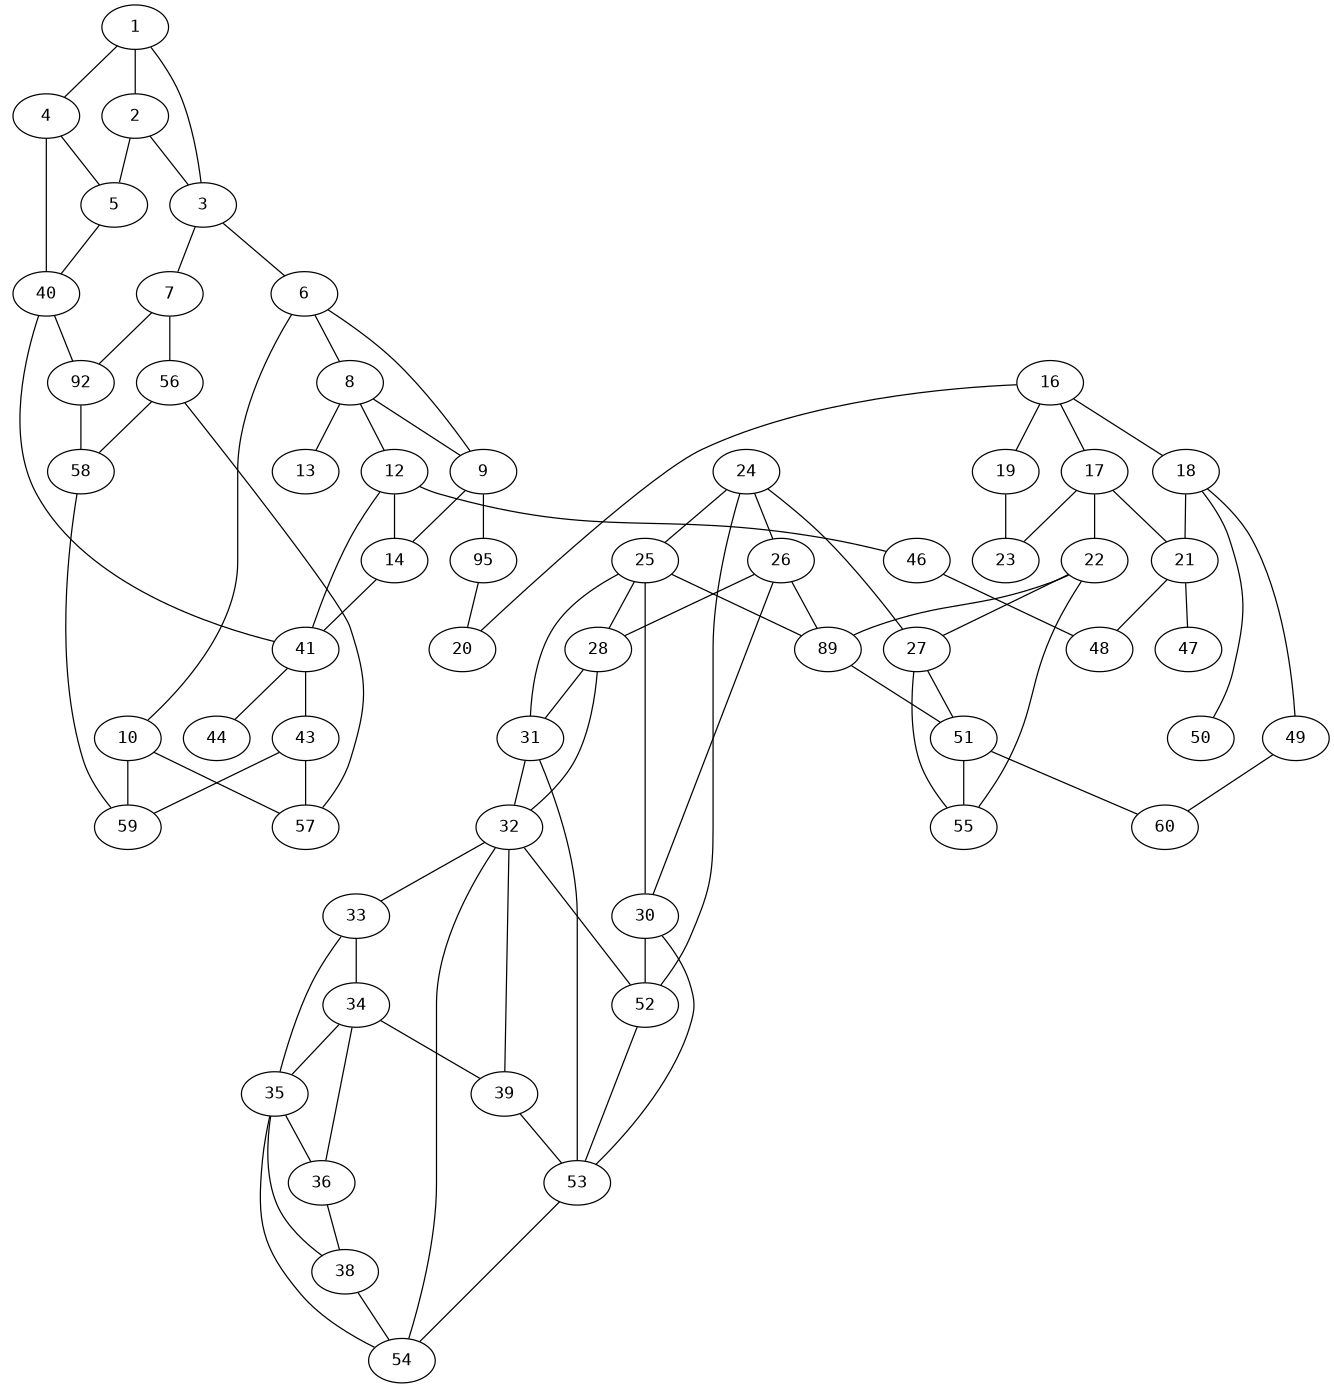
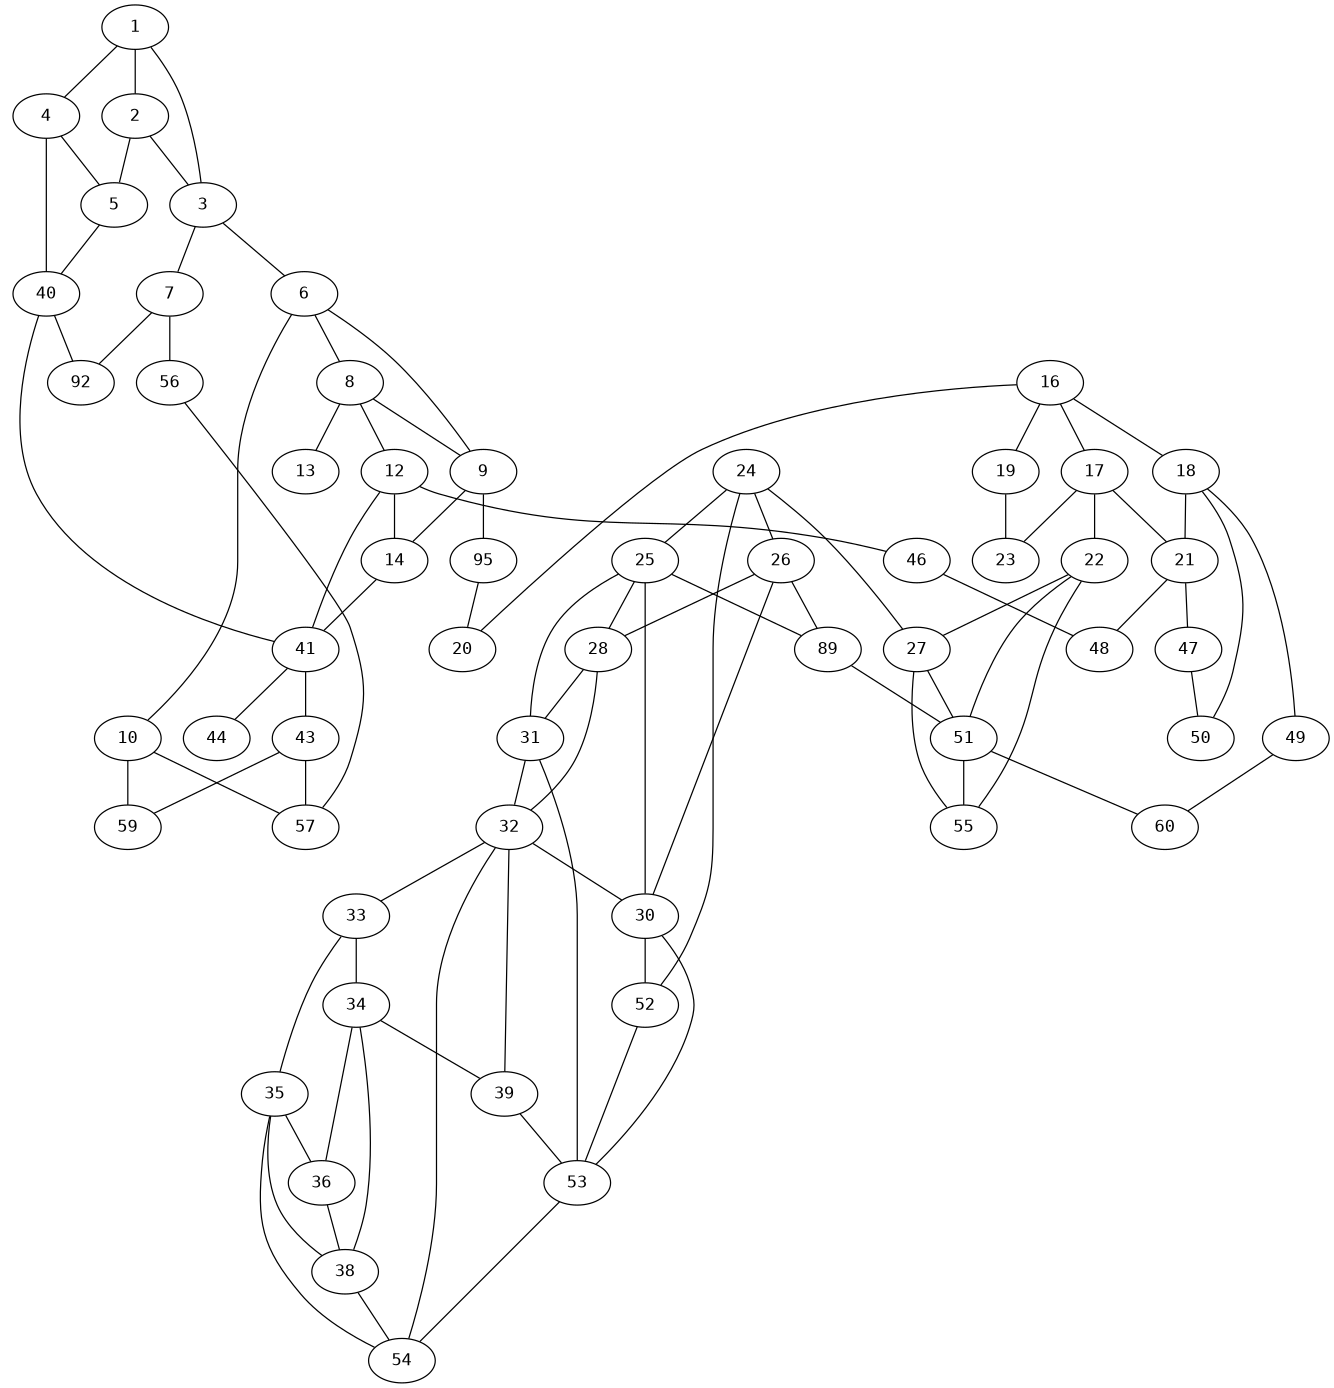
node "58": removed
edge "22" -- "89": now "22" -- "51"
edge "47" -- "50": added
edge "32" -- "52": now "32" -- "30"
edge "34" -- "35": now "34" -- "38"
